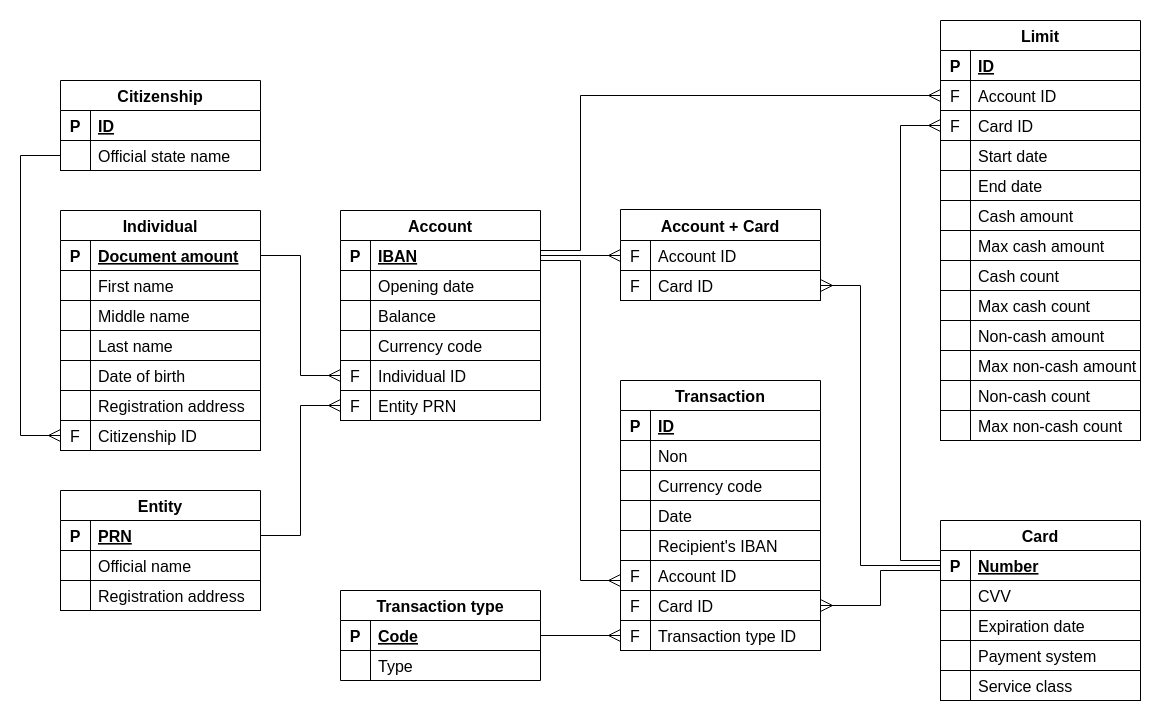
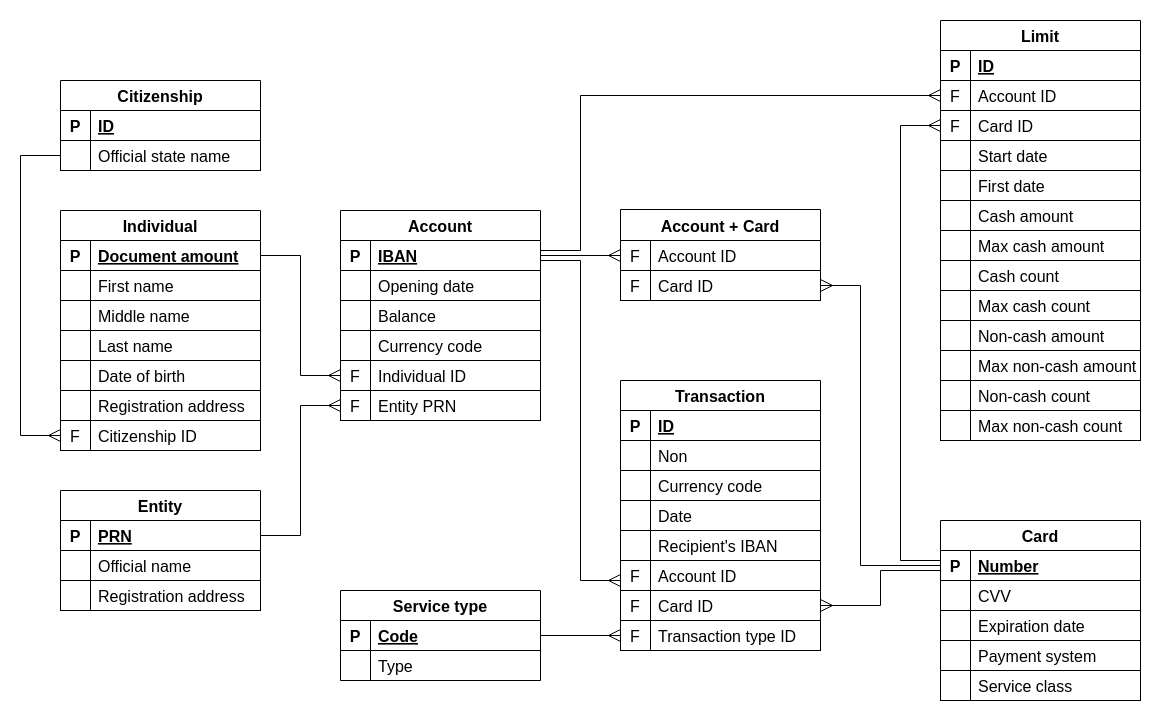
node "End date": label "End date" -> "First date"
node "Transaction type": label "Transaction type" -> "Service type"
